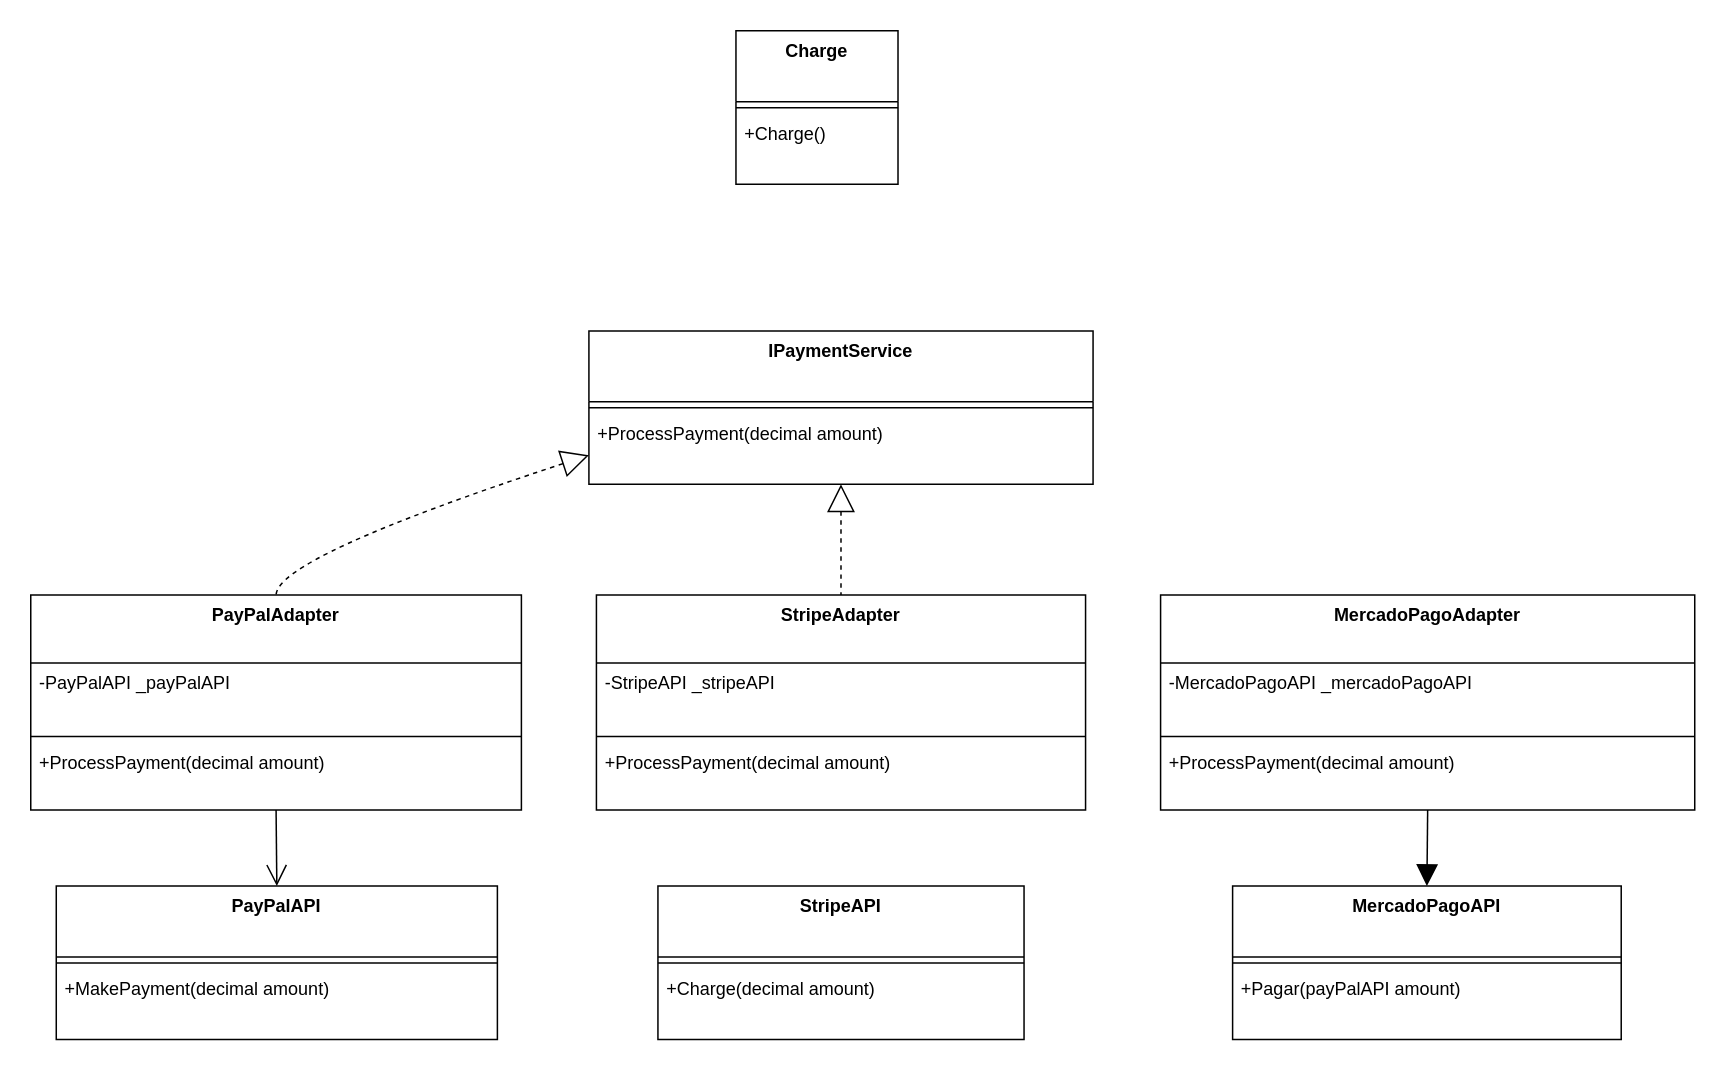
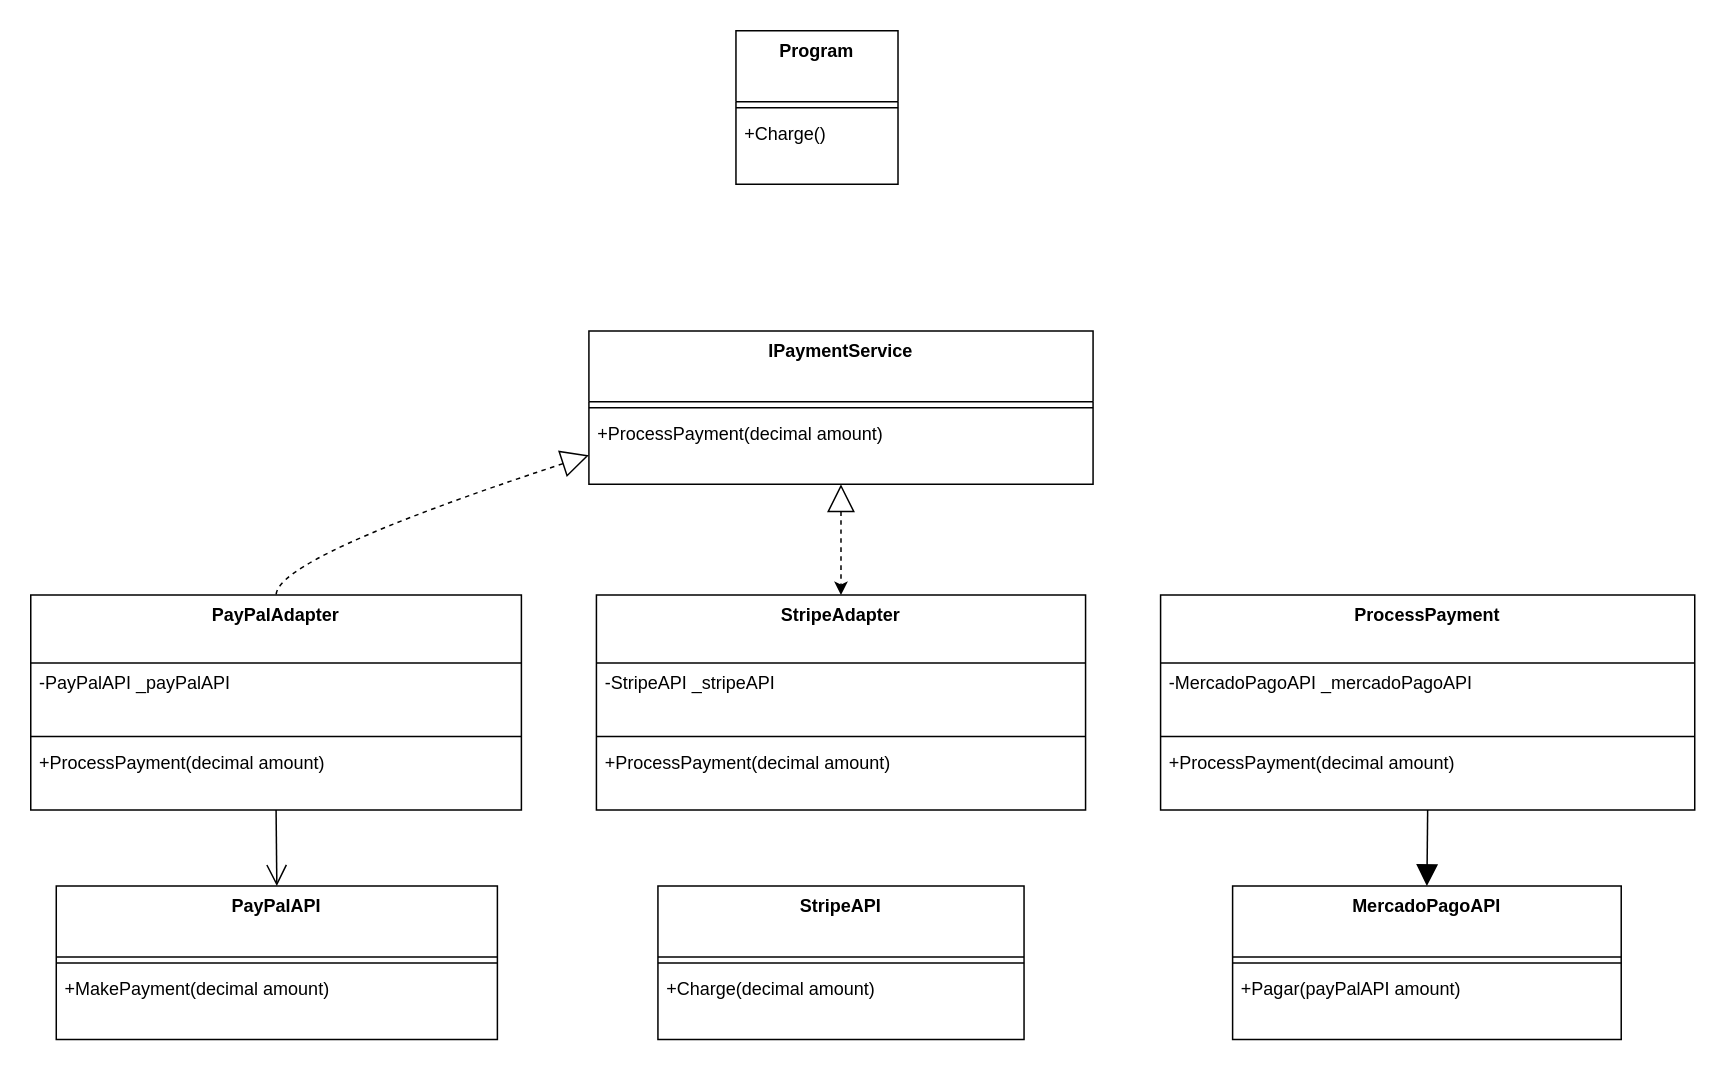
node "Charge": label "Charge" -> "Program"
edge "StripeAdapter" -> "IPaymentService": arrowhead none -> classic
node "MercadoPagoAdapter": label "MercadoPagoAdapter" -> "ProcessPayment"
